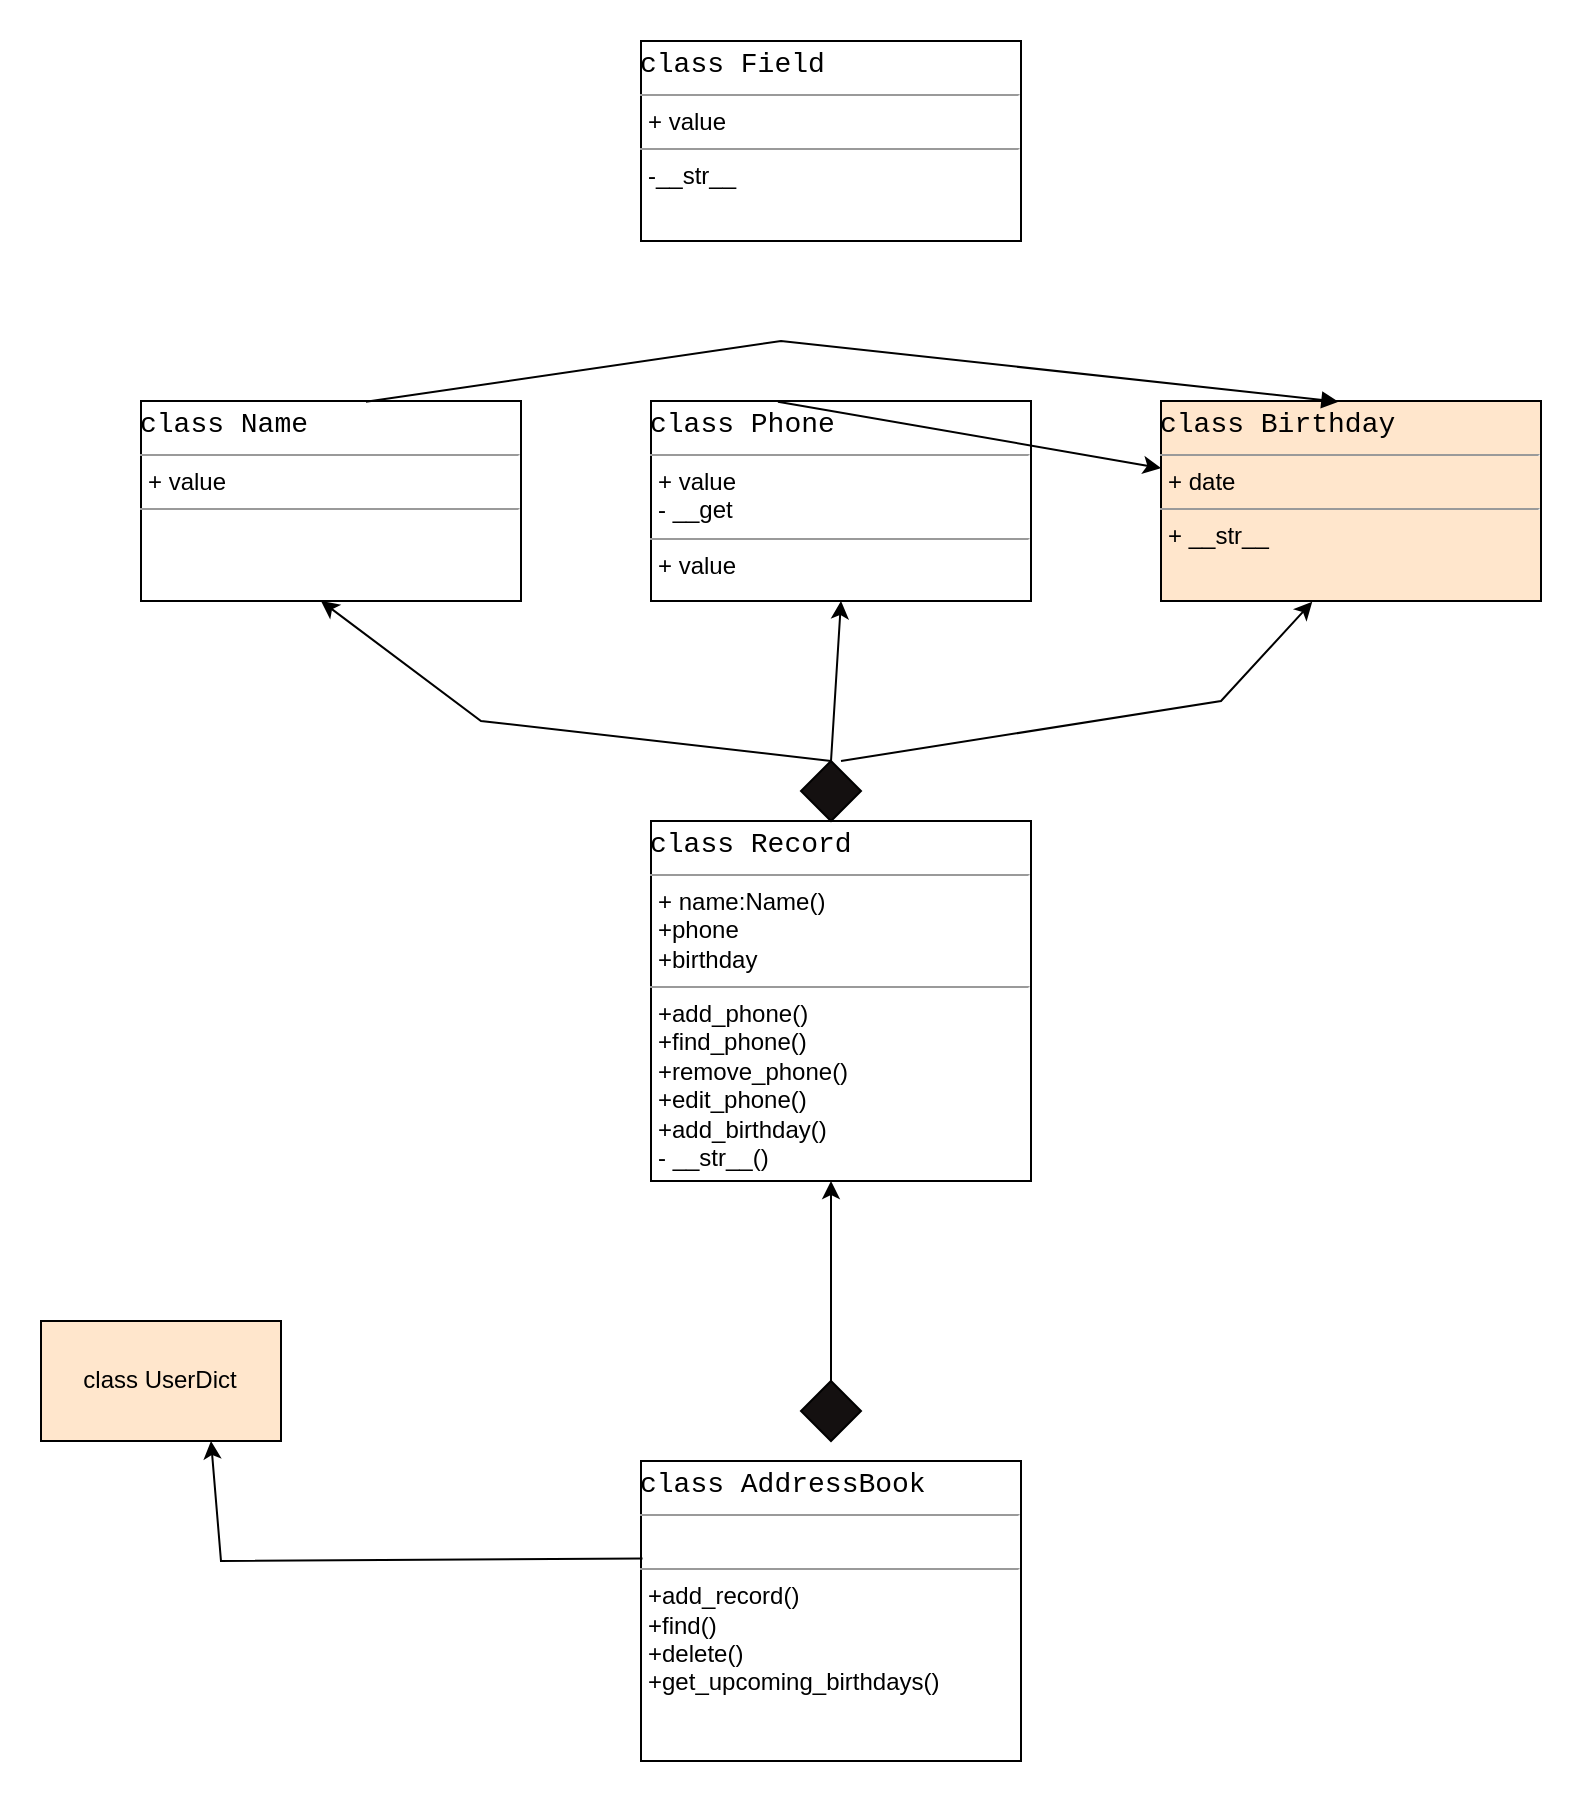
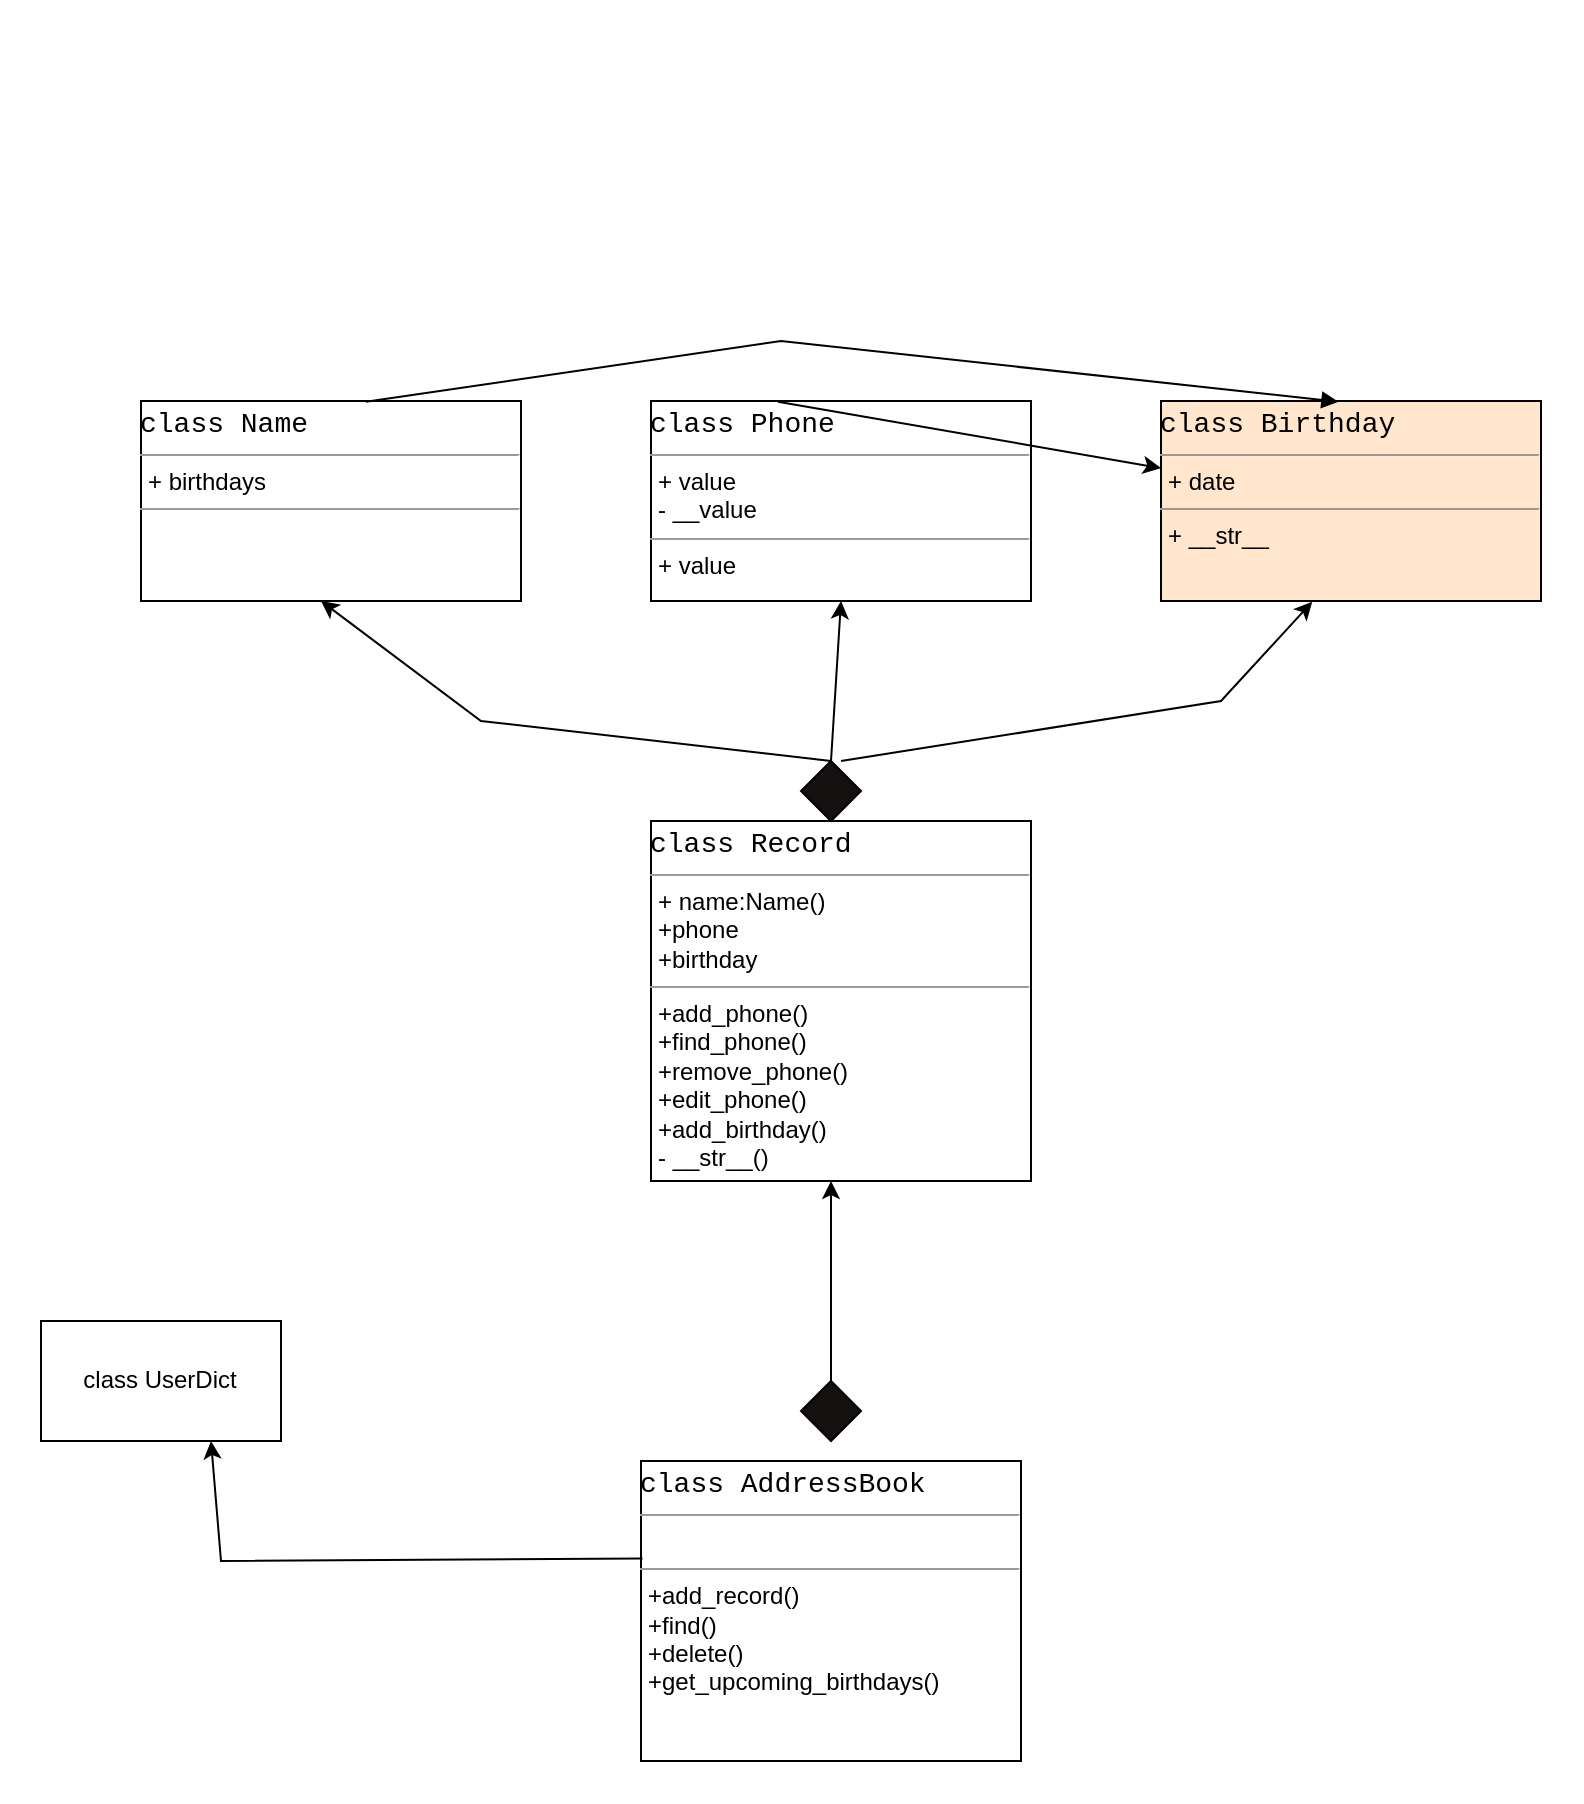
node "class Field + value -__str__": removed
node "class Name + value": label "class Name + value" -> "class Name + birthdays"
node "class Phone + value - __get + value": label "class Phone + value - __get + value" -> "class Phone + value - __value + value"
node "class UserDict": fillcolor #ffe6cc -> #ffffff
